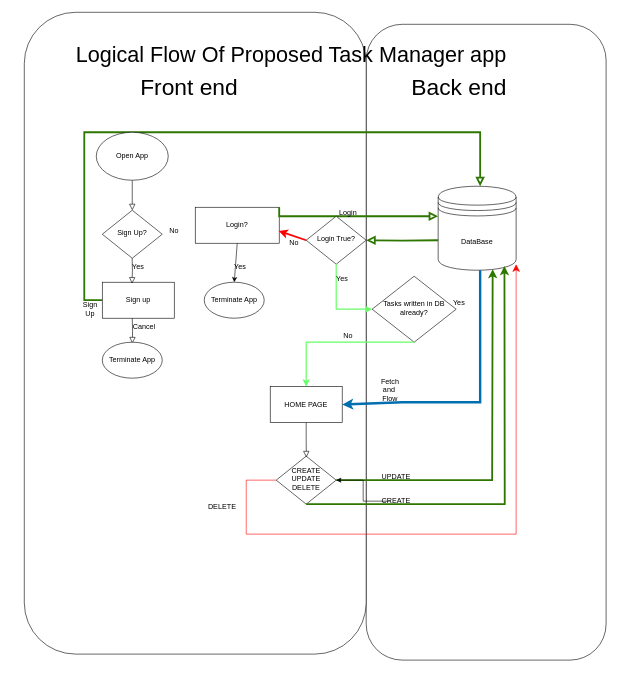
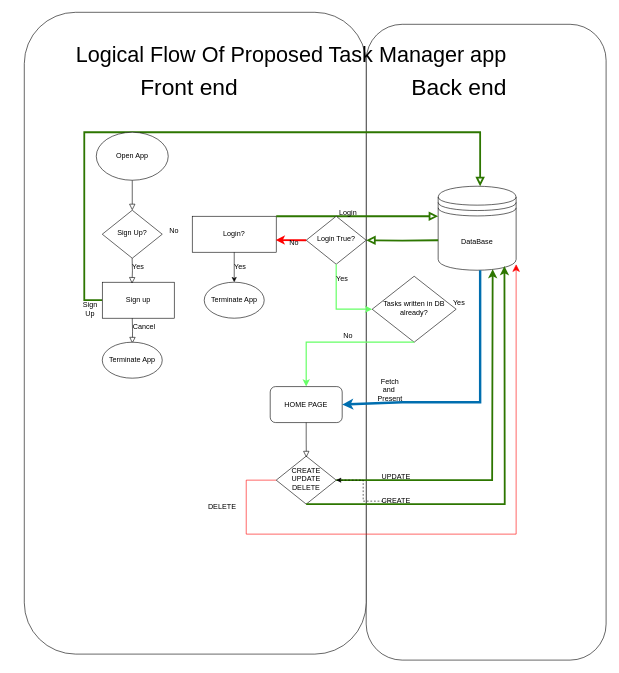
node "Login?": moved (237, 225) -> (234, 234)
node "Fetch and Flow": label "Fetch and Flow" -> "Fetch and Present"
node "HOME PAGE": shape rectangle -> rounded rectangle
edge "CREATE" -> "CREATE UPDATE DELETE": style solid -> dashed
